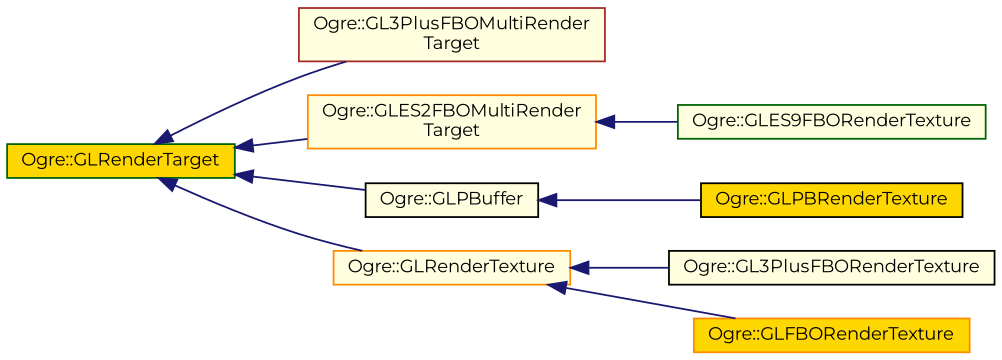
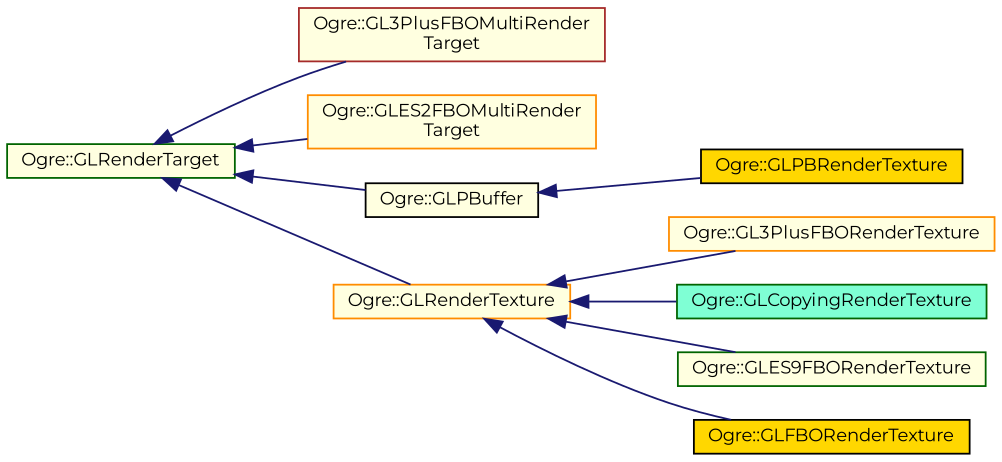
edge "Ogre::GLES9FBORenderTexture" -> "Ogre::GLES2FBOMultiRender Target": now "Ogre::GLES9FBORenderTexture" -> "Ogre::GLRenderTexture"
node "Ogre::GLRenderTarget": fillcolor gold -> lightyellow
node "Ogre::GL3PlusFBORenderTexture": color black -> darkorange
node "Ogre::GLCopyingRenderTexture": added
node "Ogre::GLFBORenderTexture": color darkorange -> black
